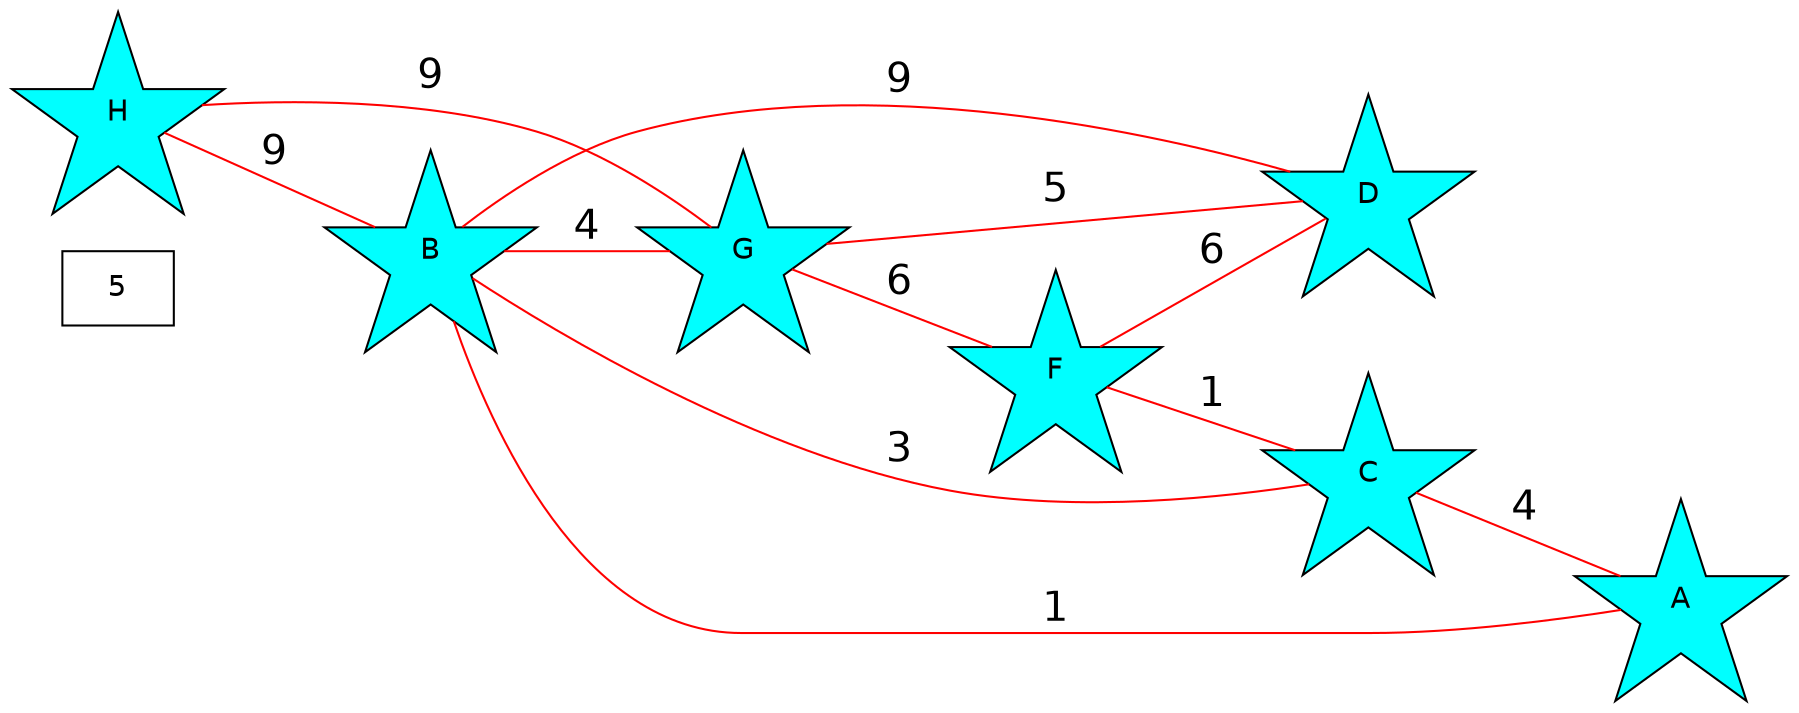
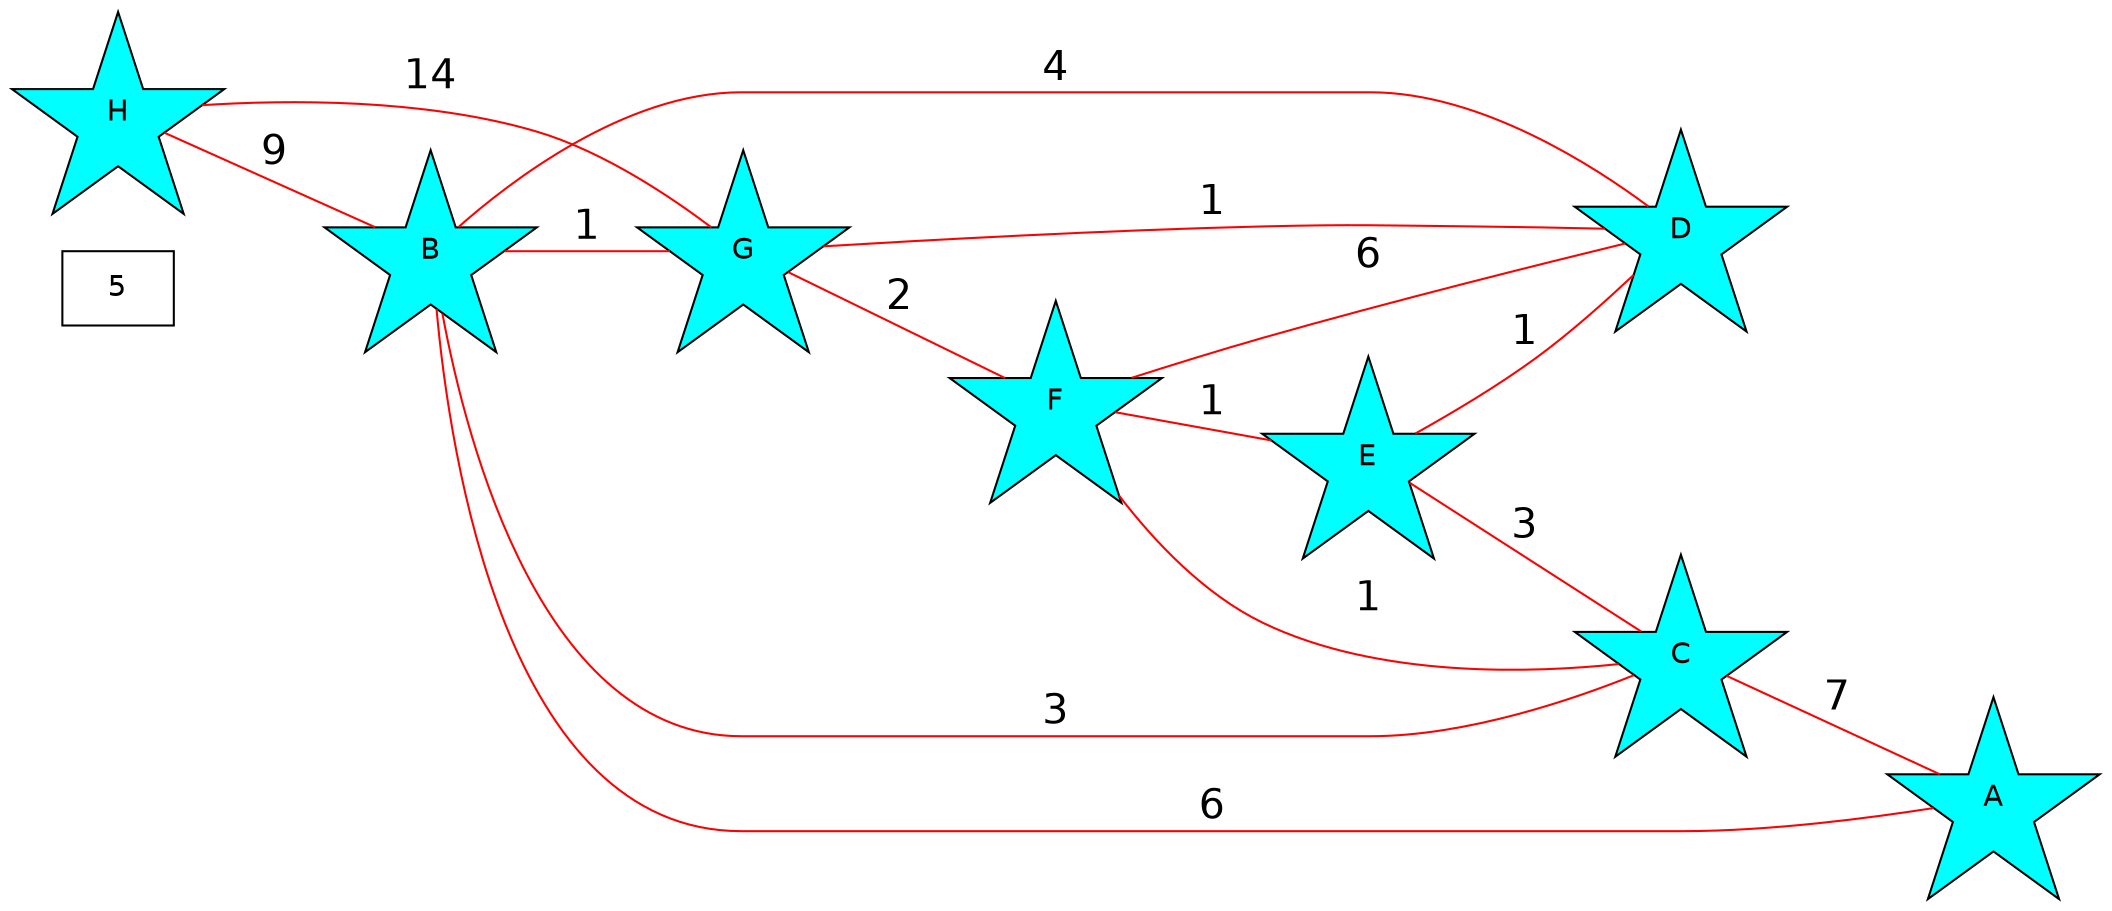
edge "H" -- "G": label "9" -> "14"
edge "D" -- "B": label "9" -> "4"
edge "D" -- "G": label "5" -> "1"
edge "B" -- "G": label "4" -> "1"
edge "G" -- "F": label "6" -> "2"
node "E": added
edge "C" -- "A": label "4" -> "7"
edge "B" -- "A": label "1" -> "6"
